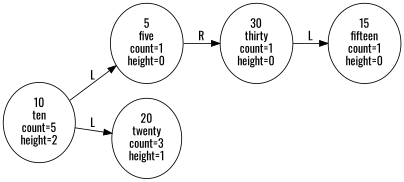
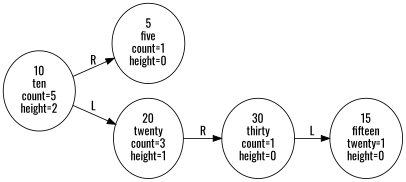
edge "5 five count=1 height=0" -> "30 thirty count=1 height=0": now "20 twenty count=3 height=1" -> "30 thirty count=1 height=0"
node "15 fifteen count=1 height=0": label "15 fifteen count=1 height=0" -> "15 fifteen twenty=1 height=0"
edge "10 ten count=5 height=2" -> "5 five count=1 height=0": label "L" -> "R"
